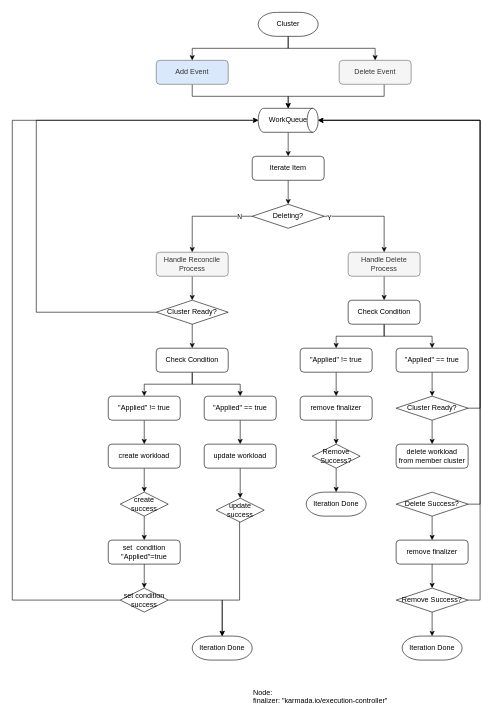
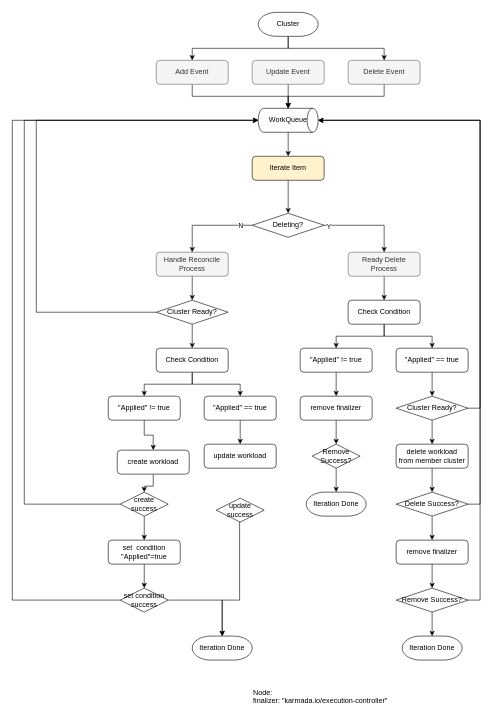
node "Add Event": fillcolor #dae8fc -> #f5f5f5
node "Update Event": added
node "Delete Event": moved (375, 72) -> (384, 72)
edge "Update Event" -> "WorkQueue": added
node "Iterate Item": fillcolor #ffffff -> #fff2cc
node "Deleting?": moved (288, 216) -> (288, 225)
node "Handle Delete Process": label "Handle Delete Process" -> "Ready Delete Process"
edge "create success" -> "WorkQueue": added
node "create workload": moved (144, 456) -> (153, 462)
edge "delete workload from member cluster" -> "Delete Success?": added
edge "update workload" -> "update success": removed
